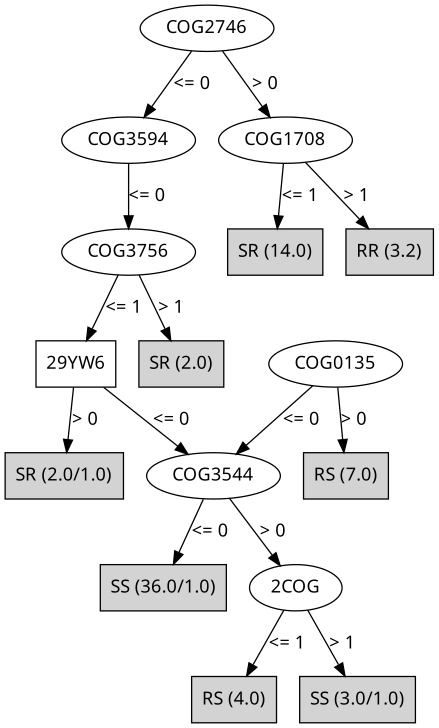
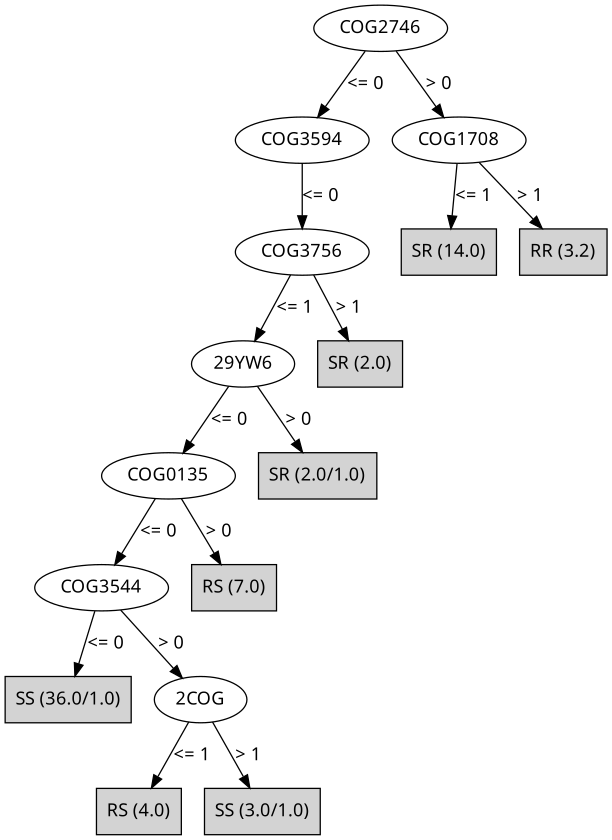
node "29YW6": shape box -> ellipse
edge "29YW6" -> "COG3544": now "29YW6" -> "COG0135"
